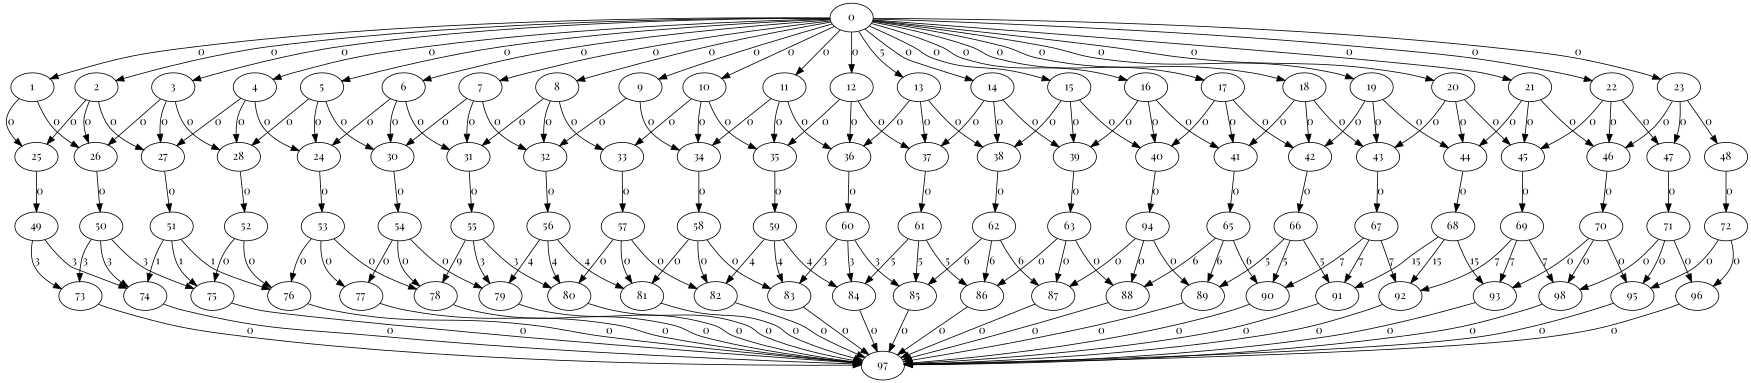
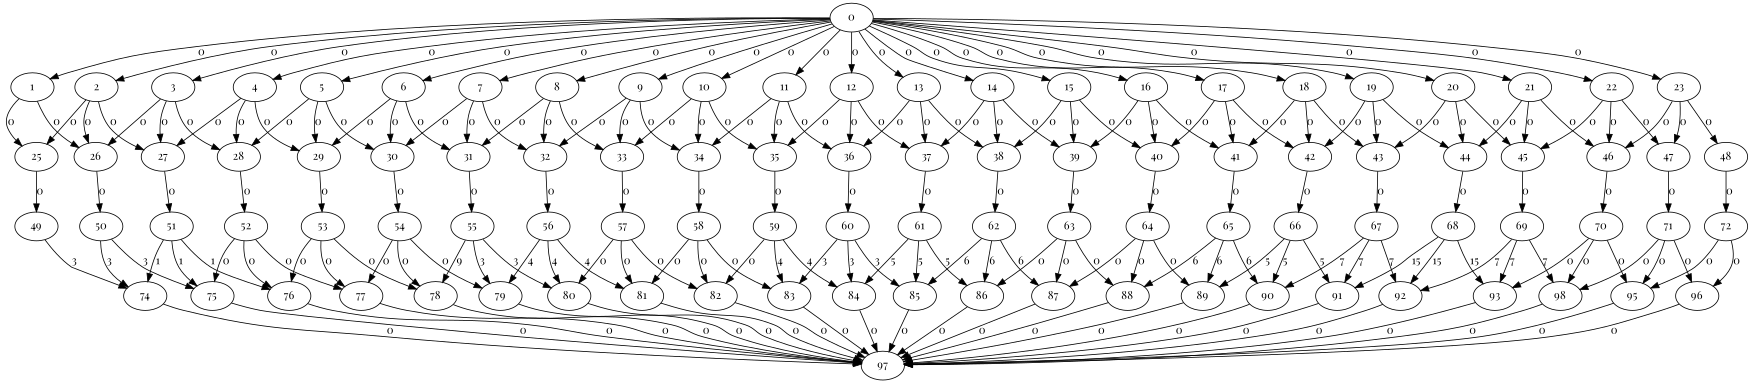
edge "0" -> "13": label "5" -> "0"
edge "9" -> "33": added, label "0"
node "24": label "24" -> "29"
node "94": label "94" -> "64"
edge "59" -> "82": label "4" -> "0"
edge "52" -> "77": added, label "0"
node "73": removed
